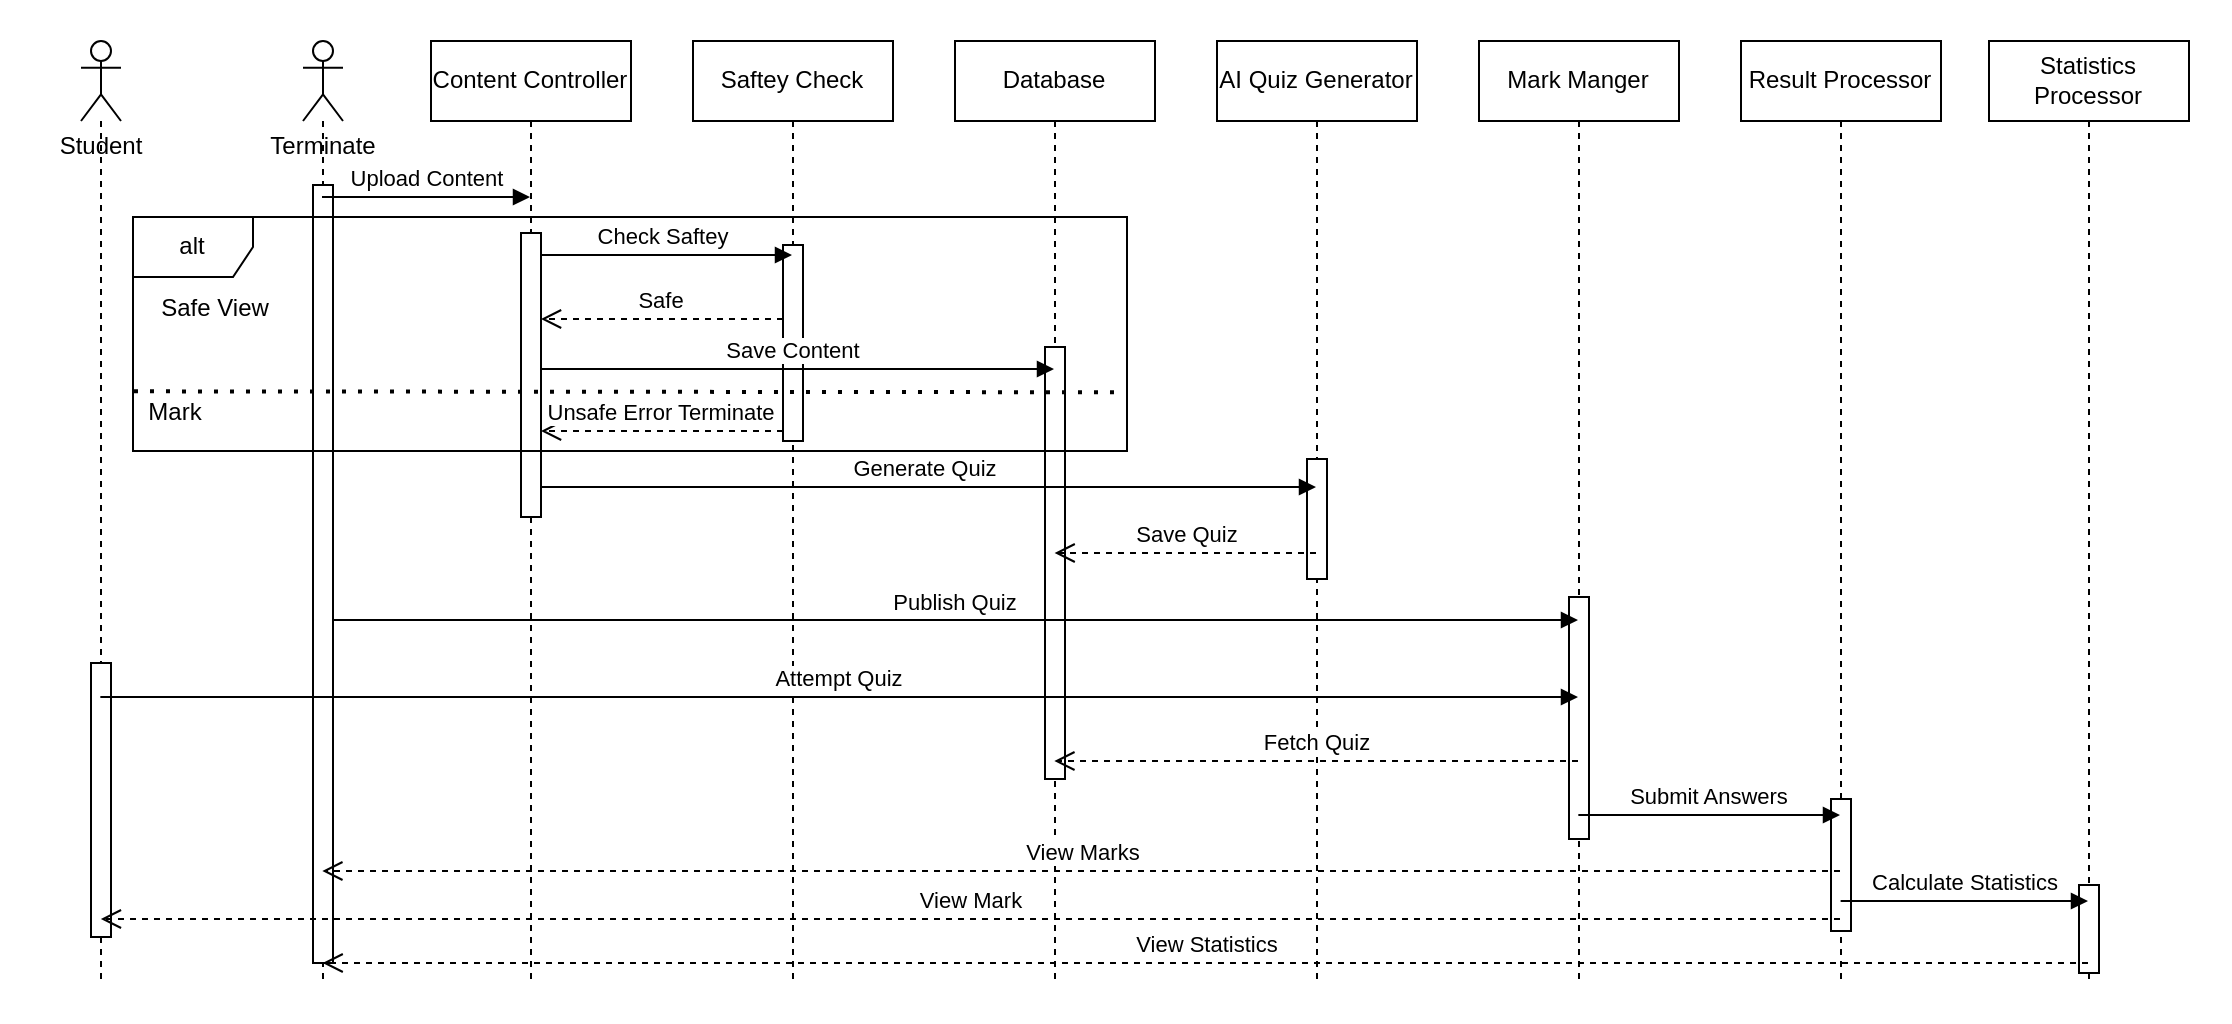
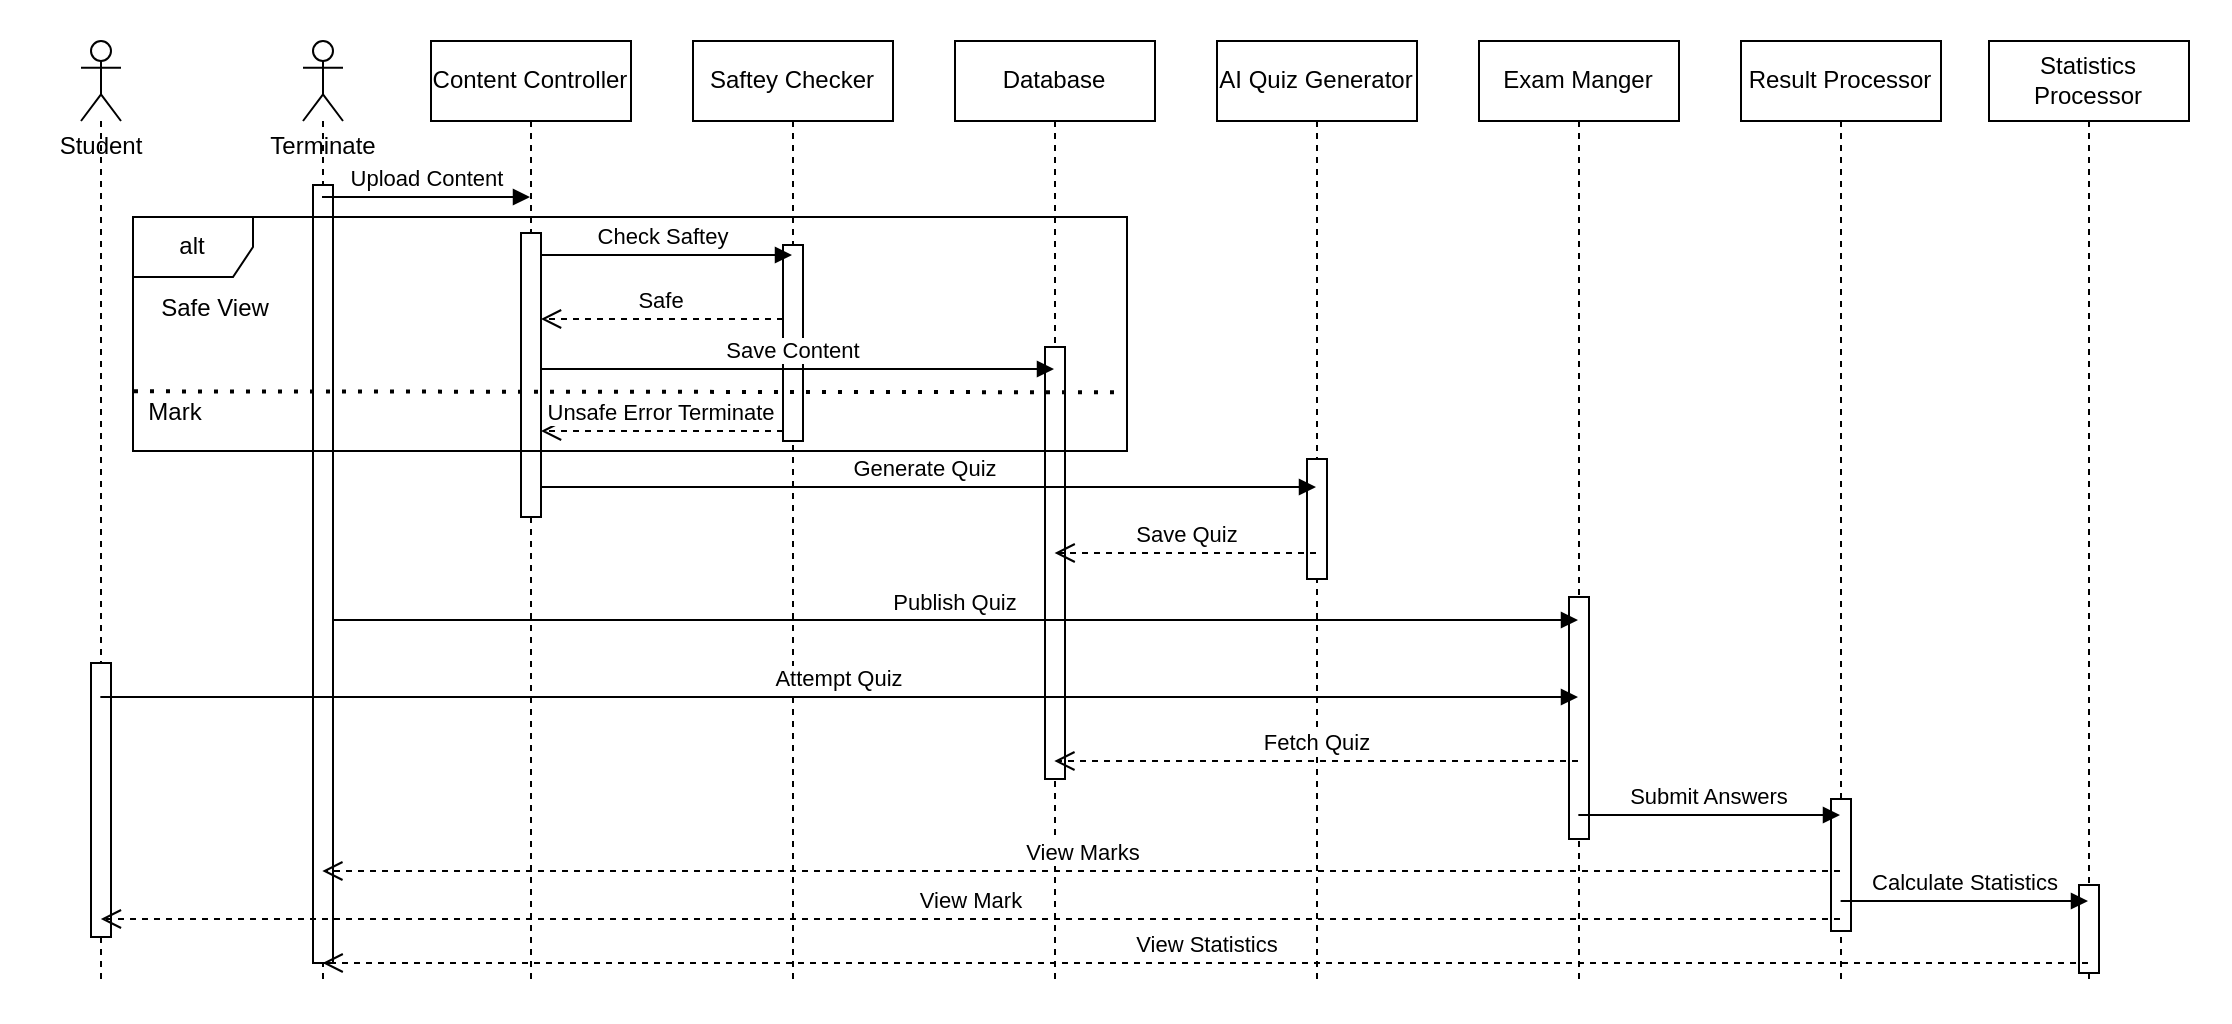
node "Saftey Check": label "Saftey Check" -> "Saftey Checker"
node "Mark Manger": label "Mark Manger" -> "Exam Manger"
